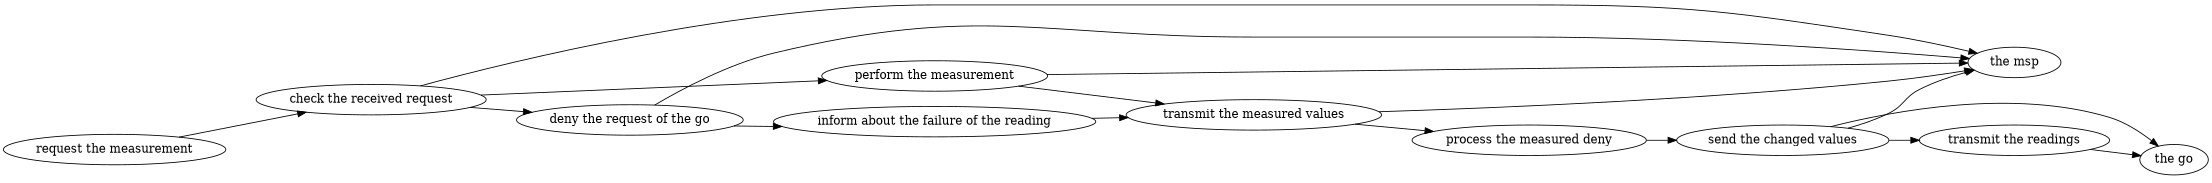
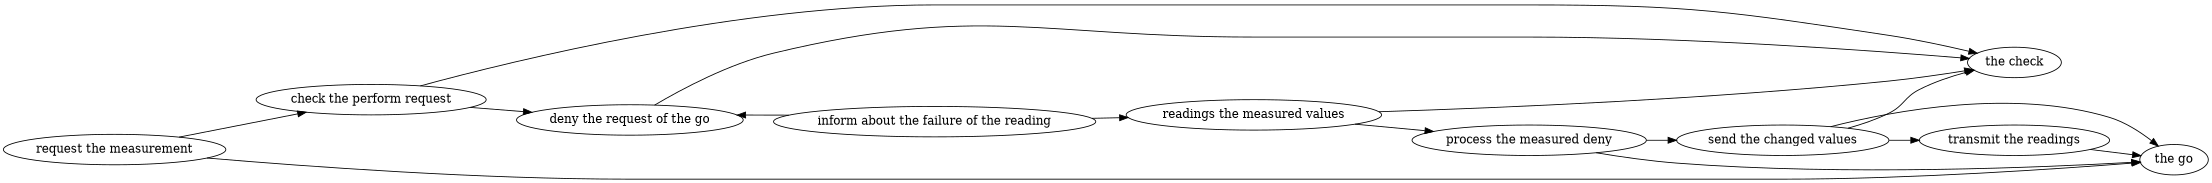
node "the msp": label "the msp" -> "the check"
node "perform the measurement": removed
node "check the received request": label "check the received request" -> "check the perform request"
node "transmit the measured values": label "transmit the measured values" -> "readings the measured values"
edge "deny the request of the go" -> "inform about the failure of the reading": reversed
edge "process the measured deny" -> "the go": added
edge "request the measurement" -> "the go": added
